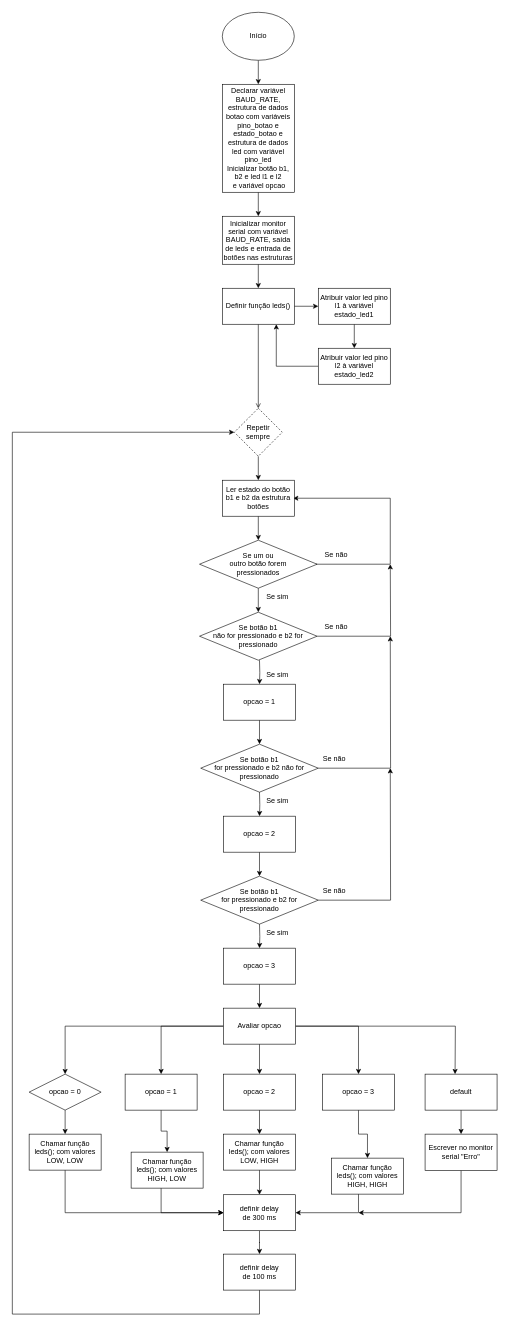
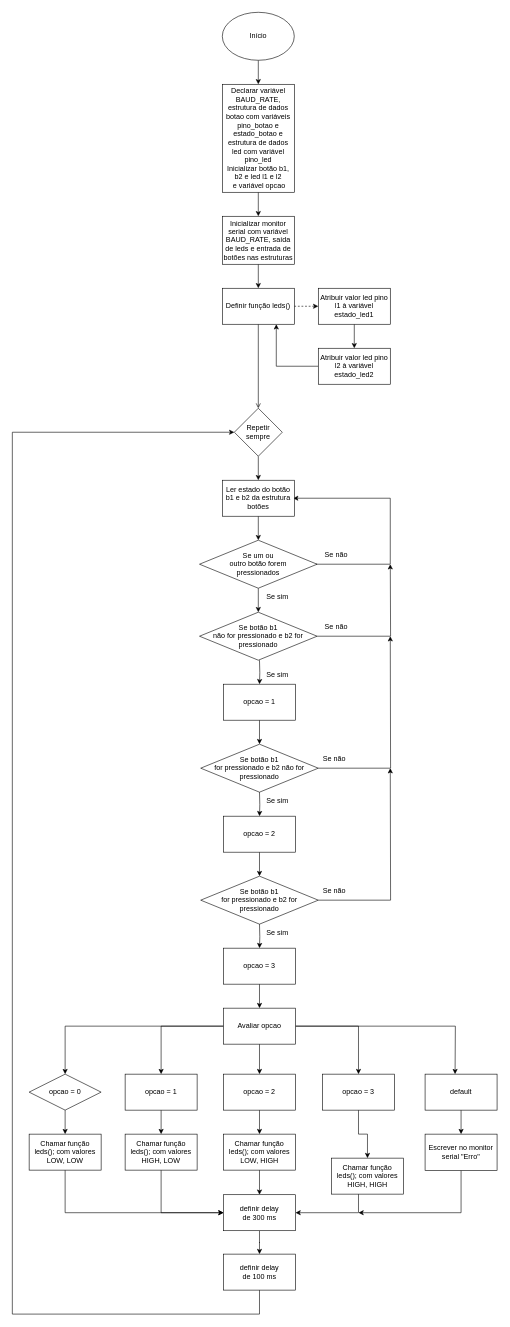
edge "Definir função leds()" -> "Atribuir valor led pino l1 à variável estado_led1": style solid -> dashed
node "Repetir sempre": style dashed -> solid
node "Chamar função leds(); com valores HIGH, LOW": moved (167, 1170) -> (161, 1152)
